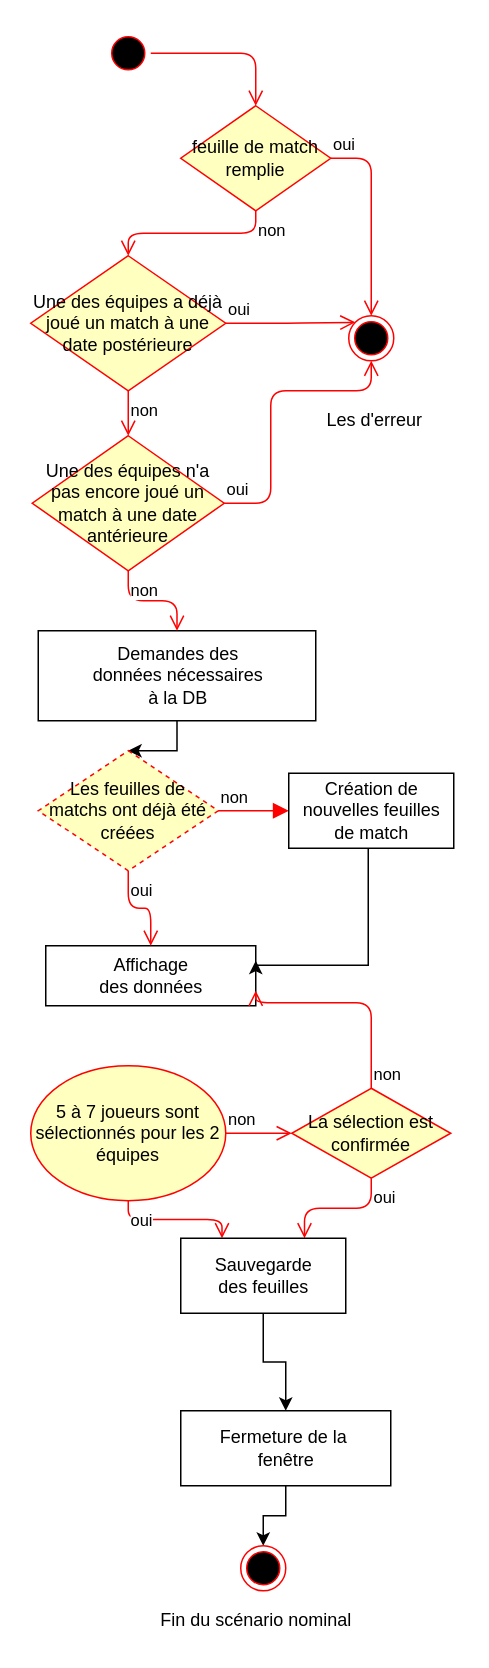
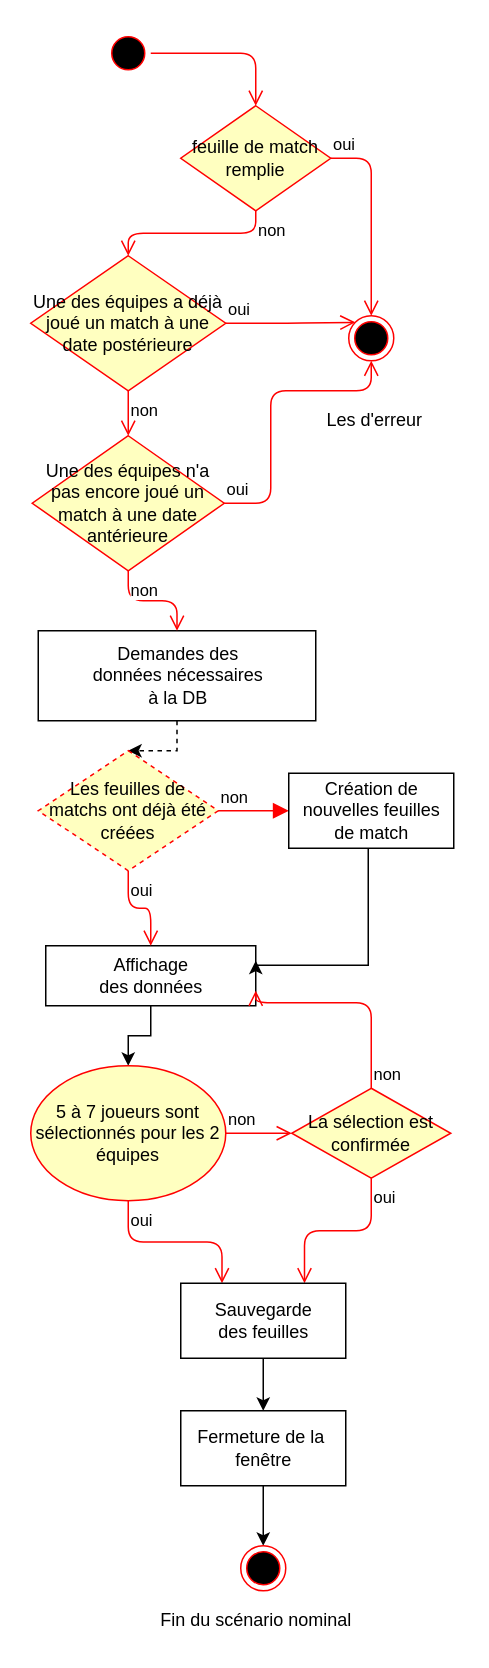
edge "Demandes des données nécessaires à la DB" -> "Les feuilles de matchs ont déjà été créées": style solid -> dashed
edge "Affichage des données" -> "5 à 7 joueurs sont sélectionnés pour les 2 équipes": added
node "Sauvegarde des feuilles": moved (263, 1276) -> (263, 1321)
node "Fermeture de la fenêtre": size 210x75 -> 165x75
